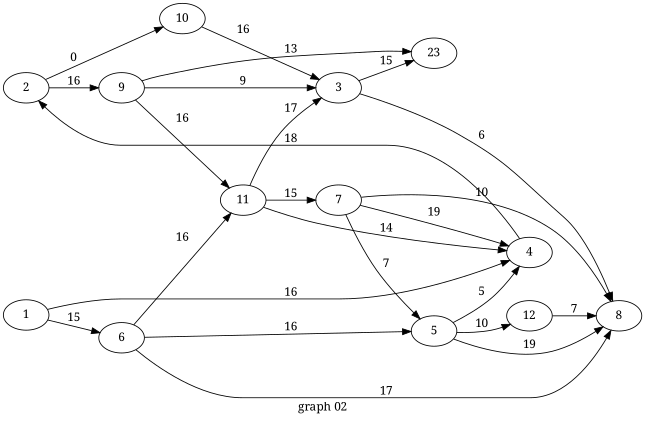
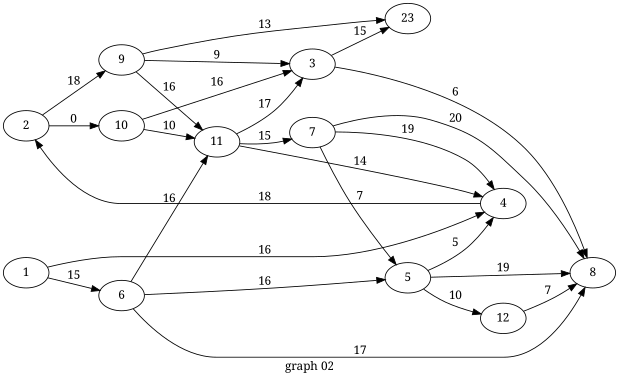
edge "2" -> "9": label " 16 " -> " 18 "
edge "10" -> "11": added, label "10"
edge "7" -> "8": label " 10 " -> " 20 "
